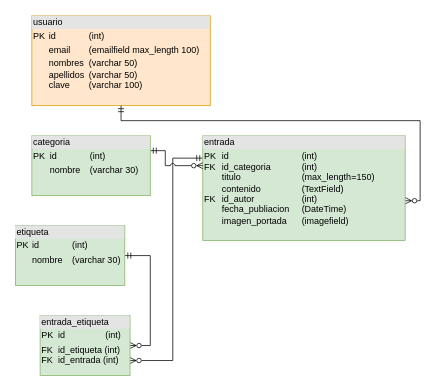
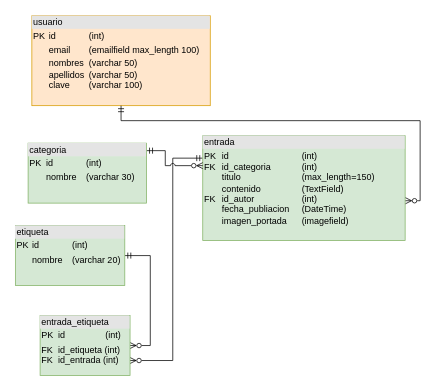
node "categoria PK id (int) nombre (varchar 30)": moved (91, 165) -> (87, 173)
node "etiqueta PK id (int) nombre (varchar 30)": label "etiqueta PK id (int) nombre (varchar 30)" -> "etiqueta PK id (int) nombre (varchar 20)"
